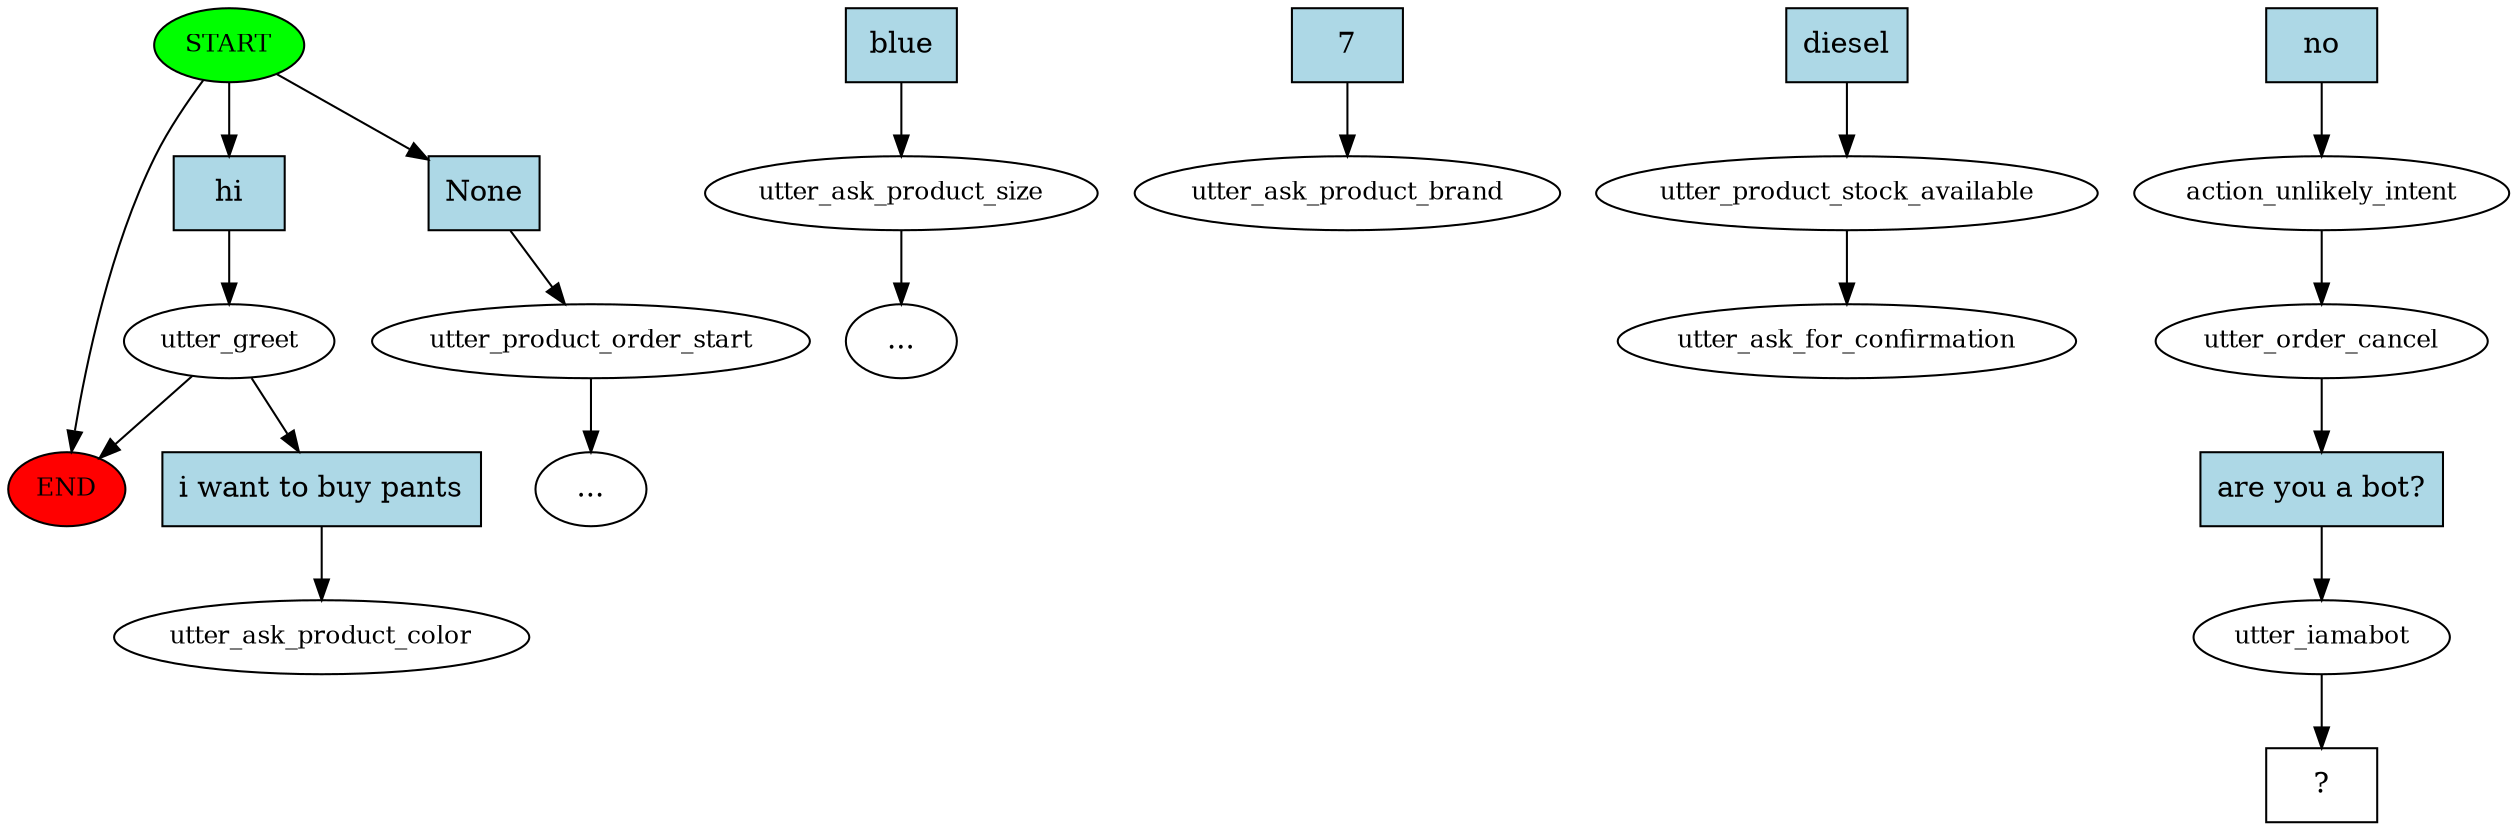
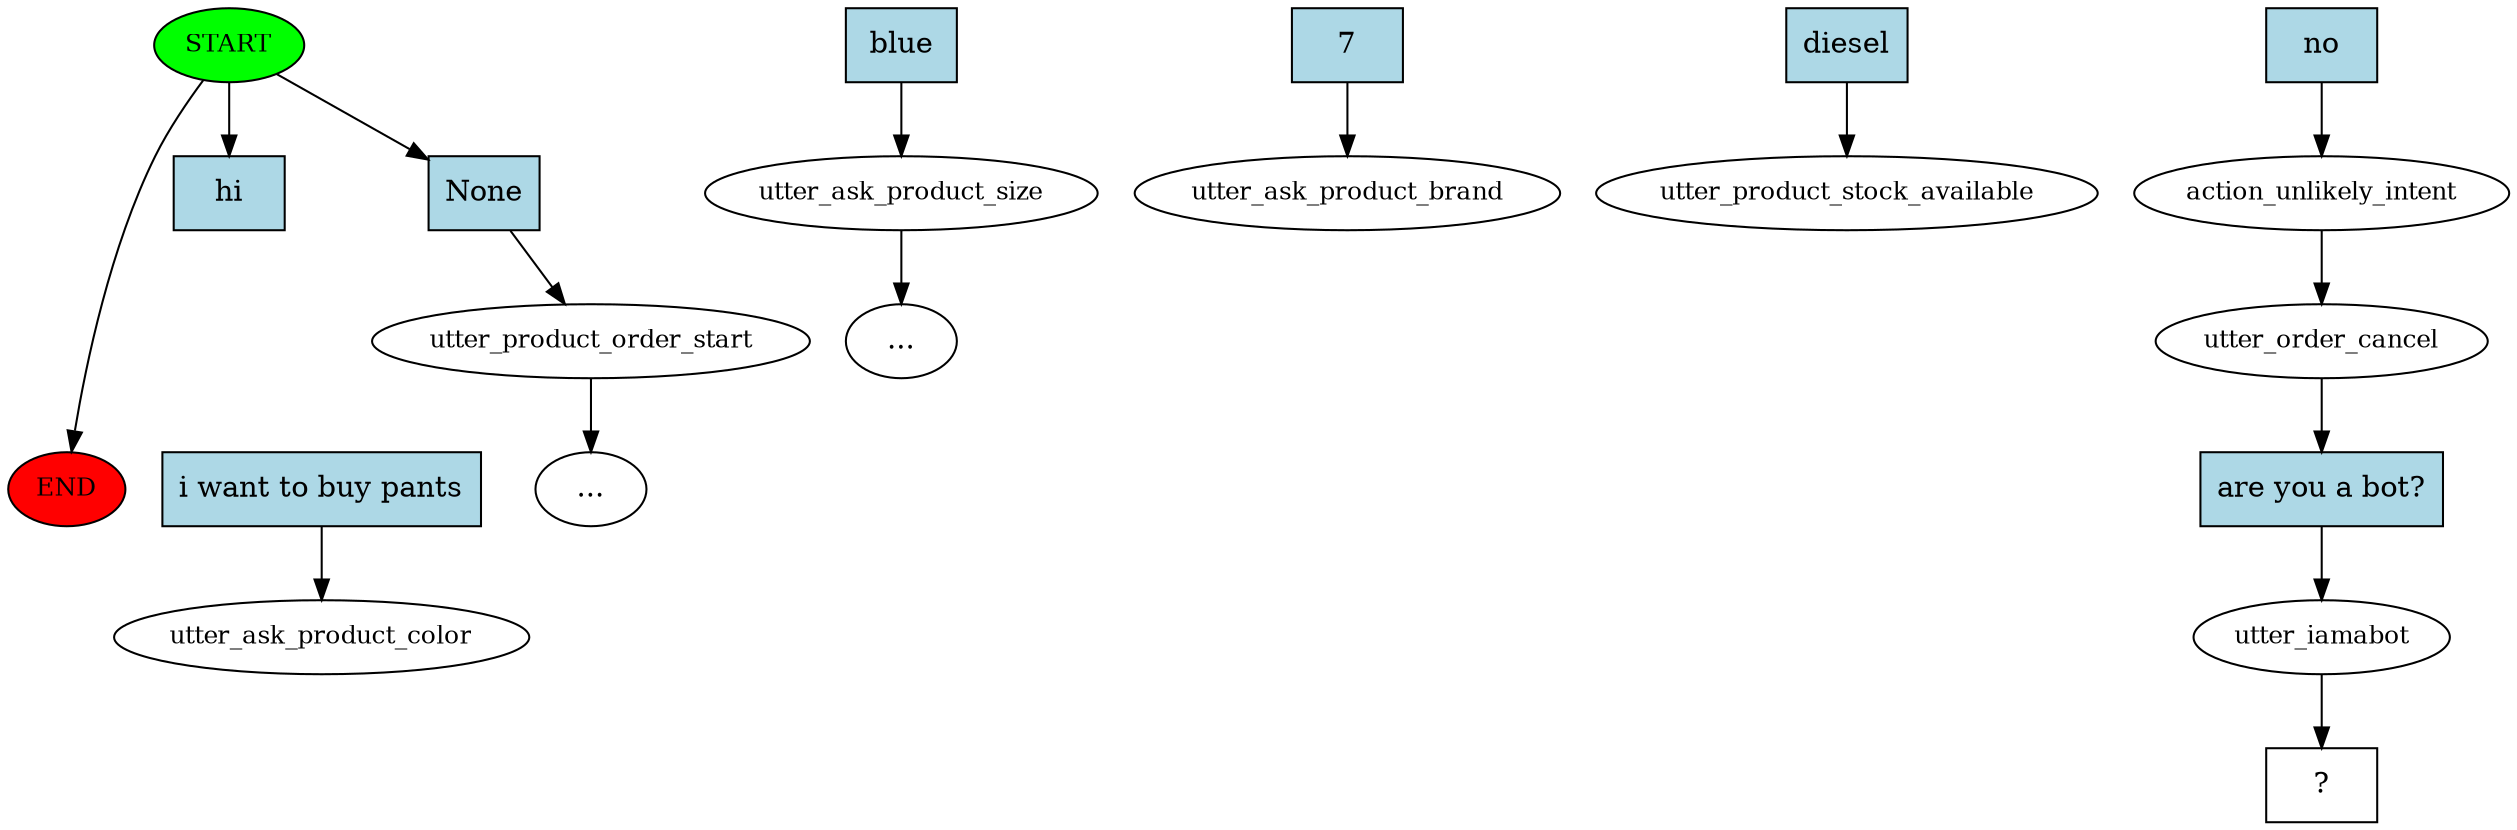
node "utter_greet": removed
node "utter_ask_for_confirmation": removed
